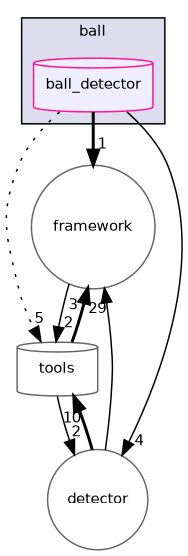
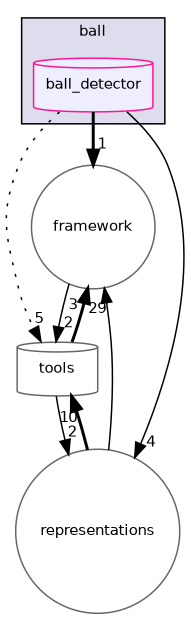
node "detector": label "detector" -> "representations"
